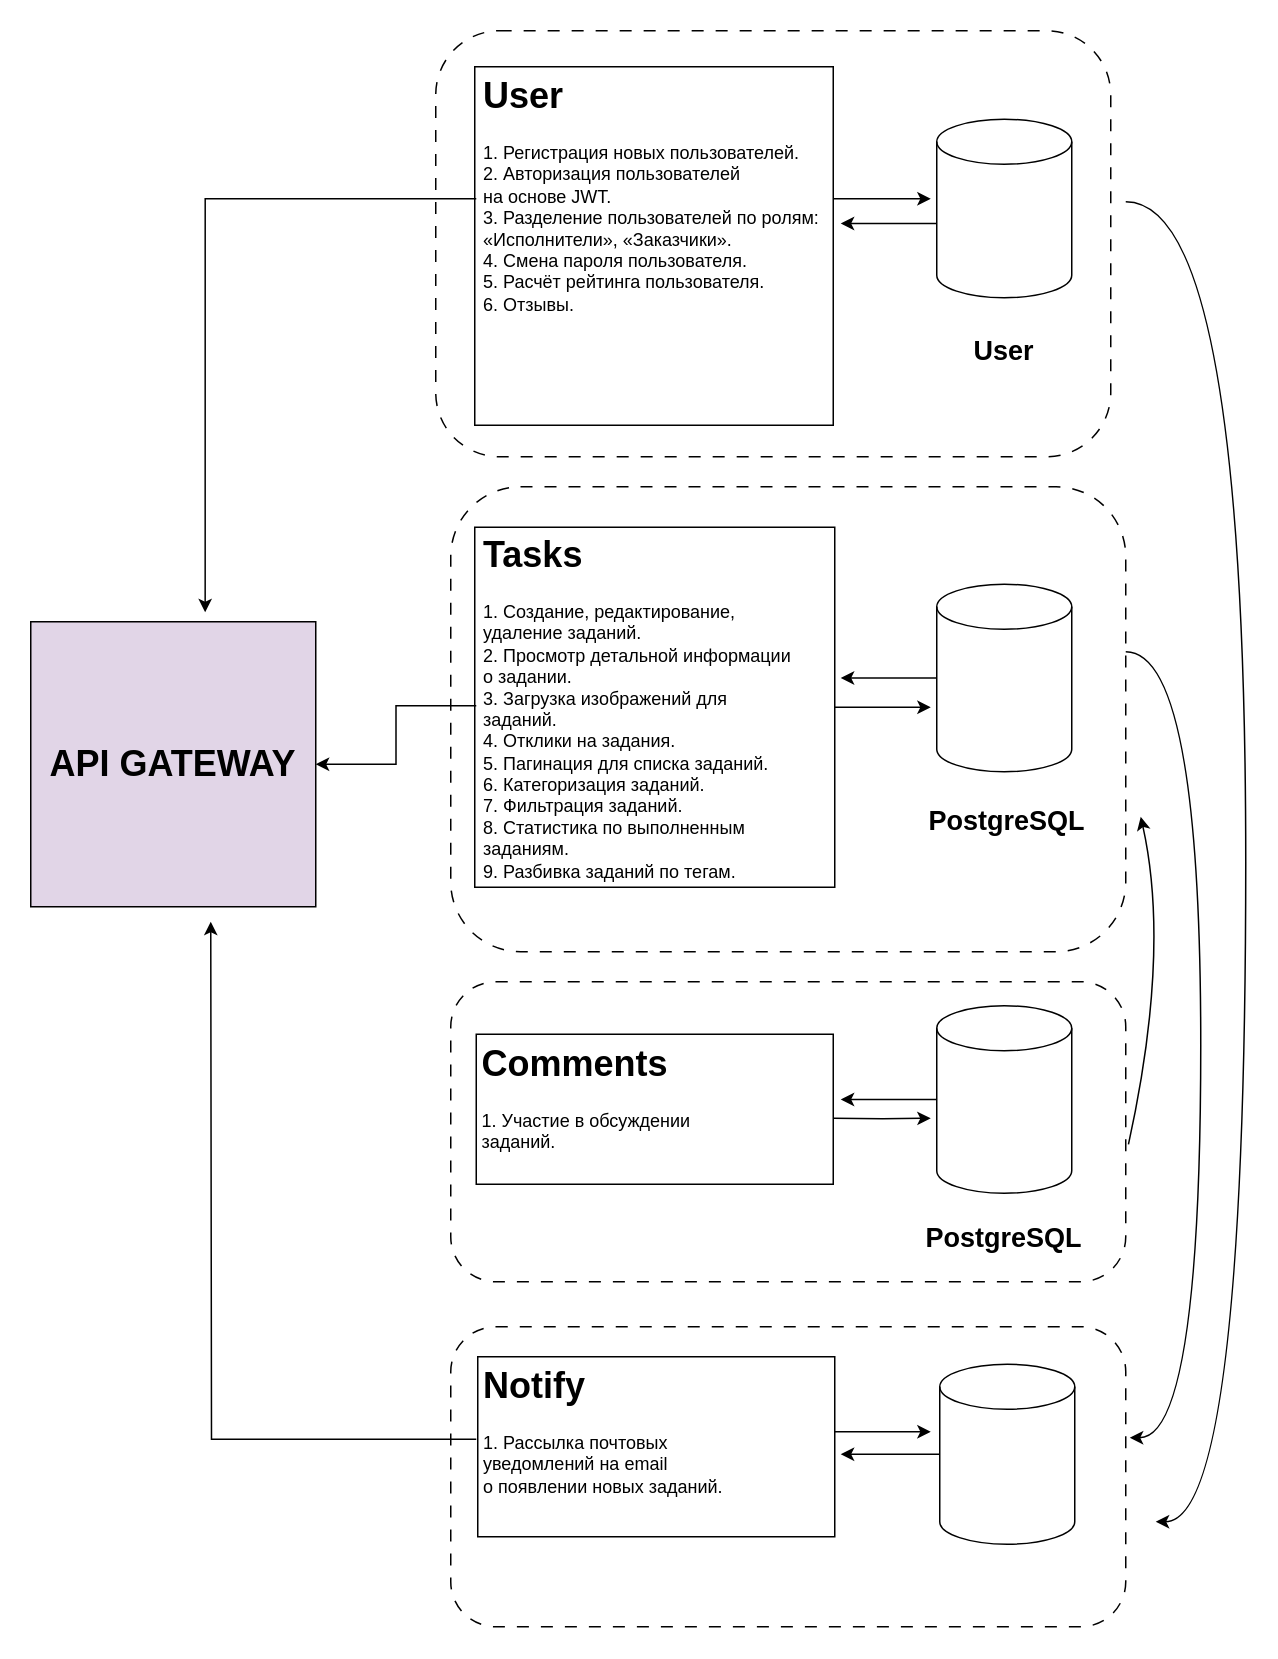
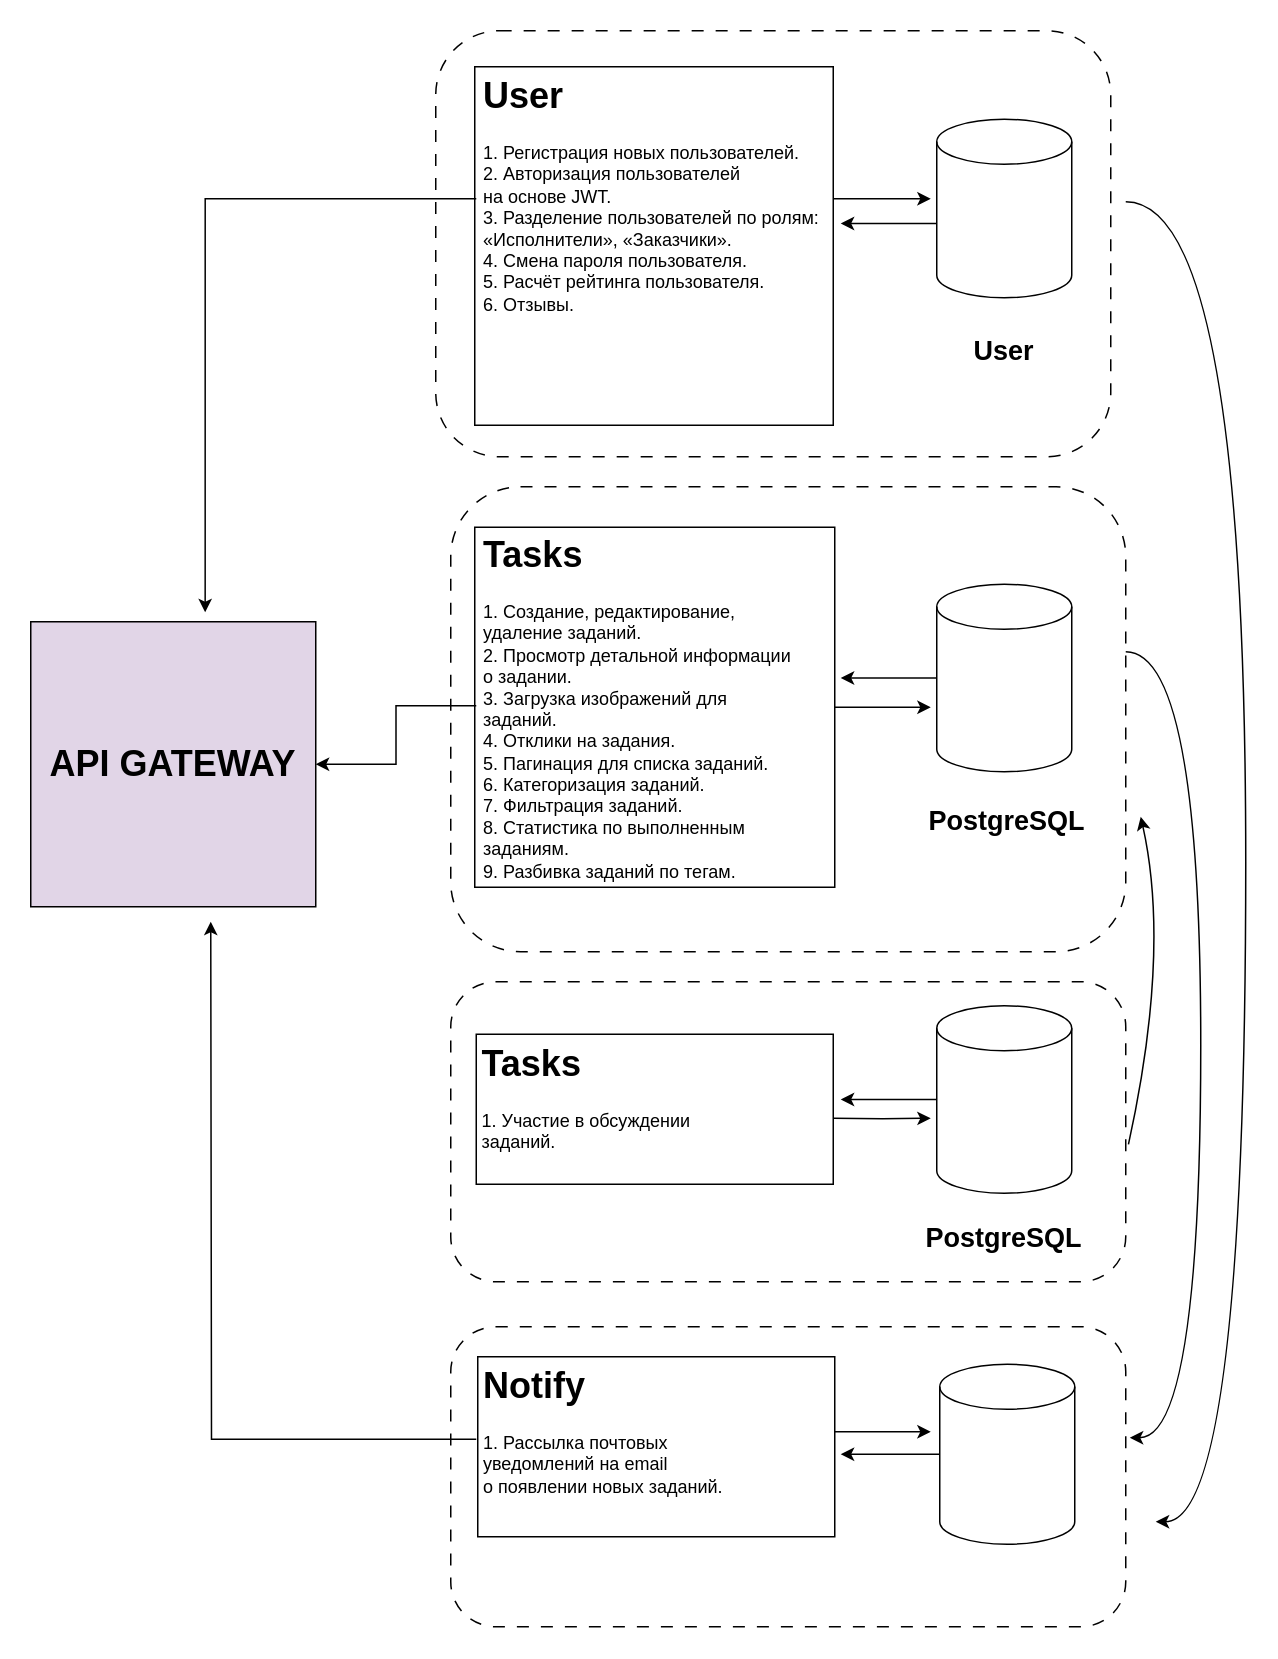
node "Comments1. Участие в обсуждении заданий.": label "Comments1. Участие в обсуждении заданий." -> "Tasks1. Участие в обсуждении заданий."
